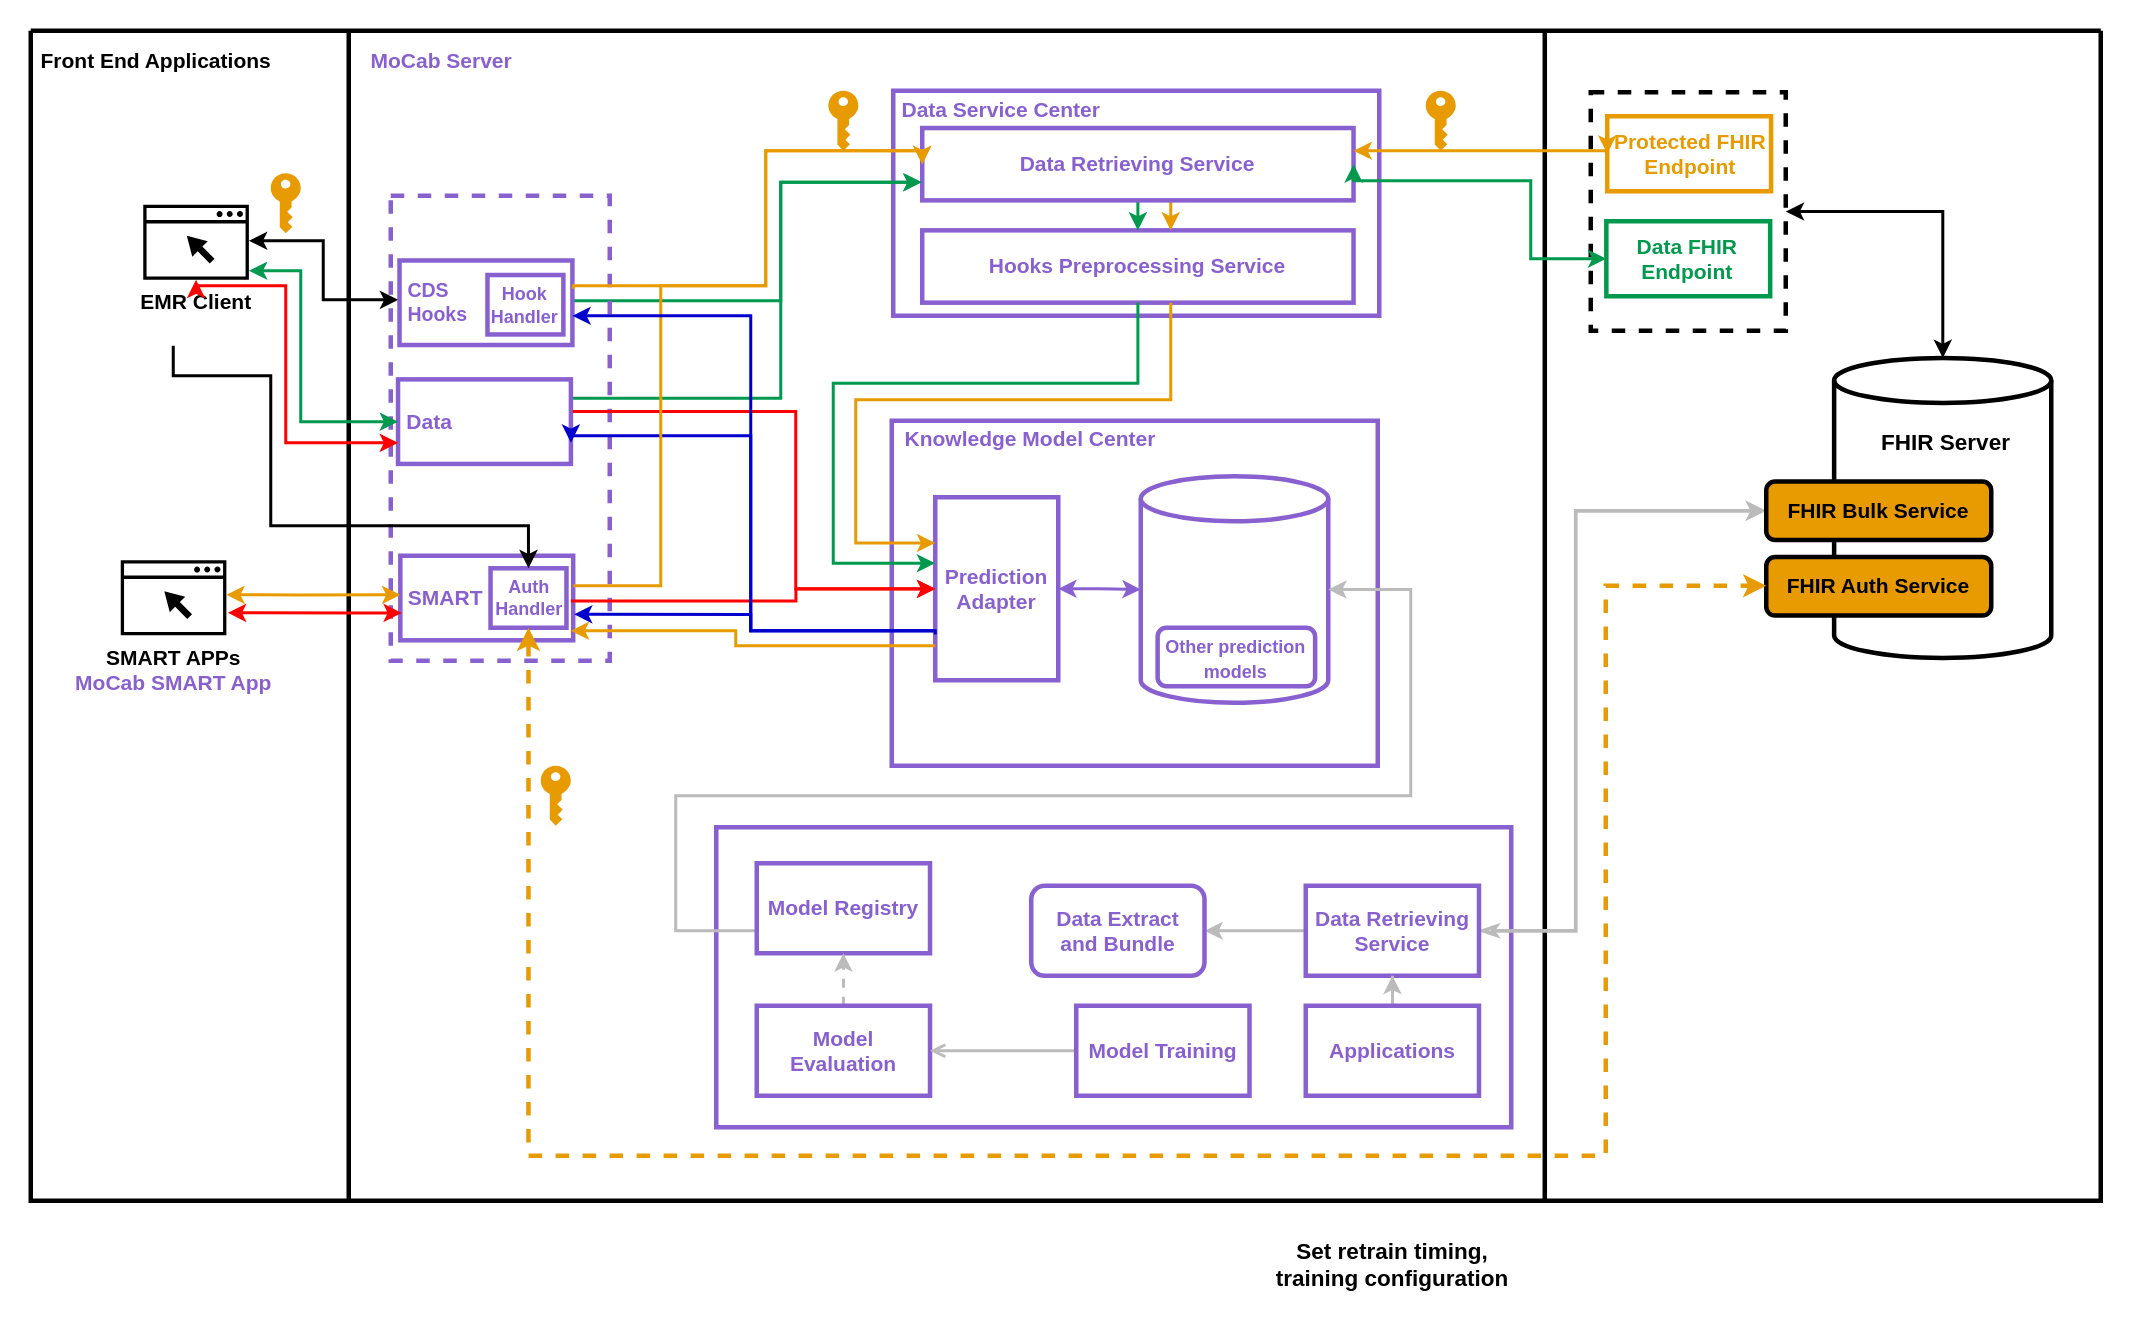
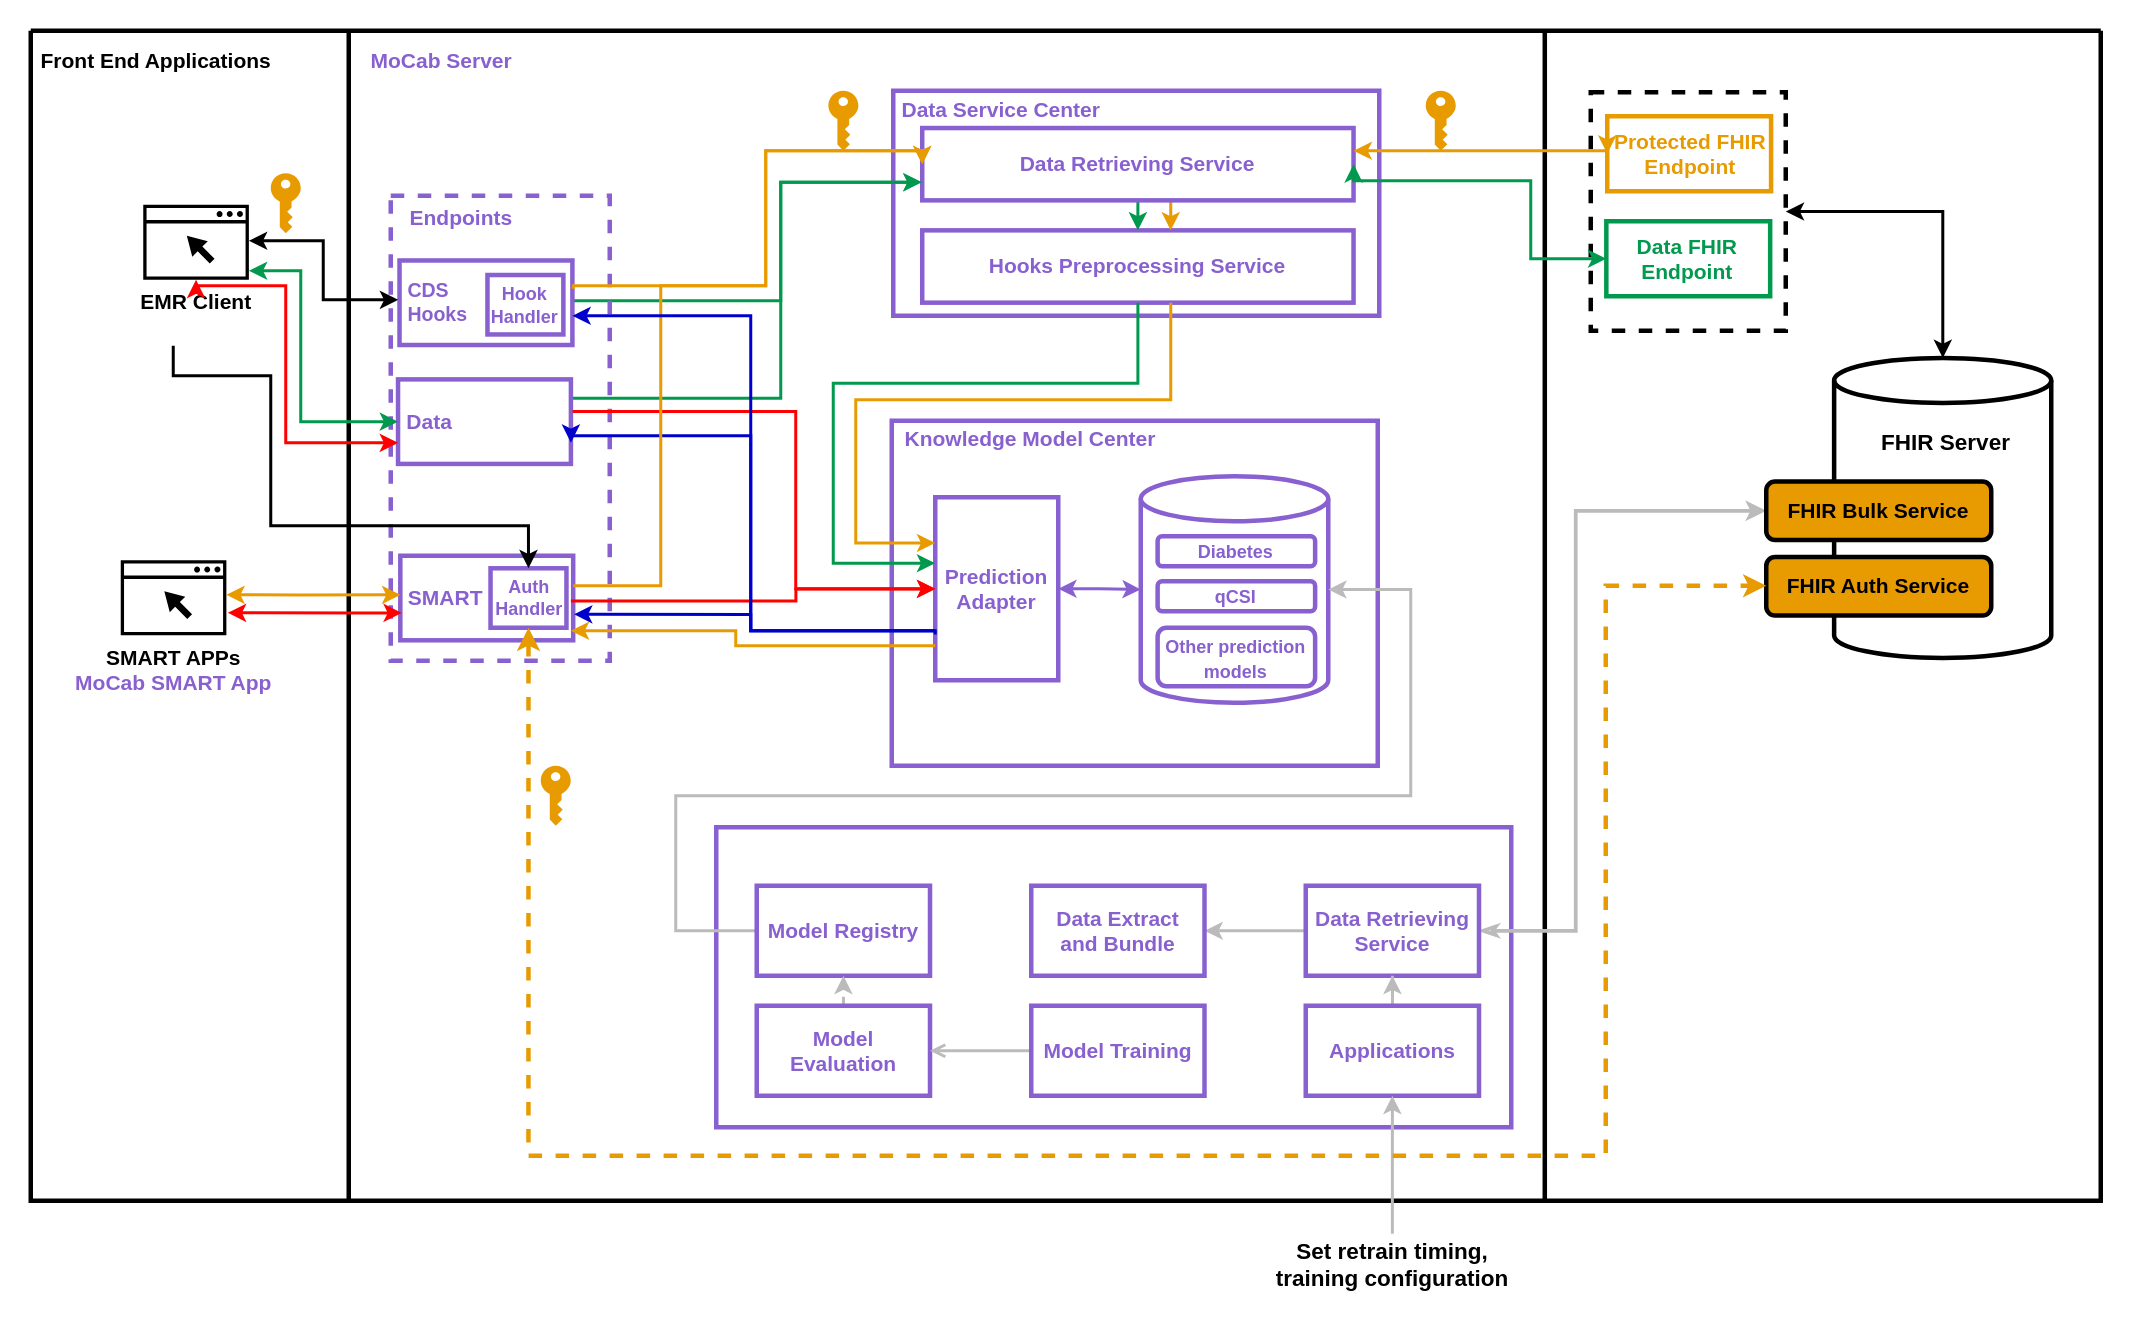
node "Endpoints": added
node "Diabetes": added
node "qCSI": added
node "Model Registry": moved (843, 908) -> (843, 931)
node "Data Extract and Bundle": shape rounded rectangle -> rectangle
node "Model Training": moved (1163, 1051) -> (1118, 1051)
edge "Set retrain timing, training configuration" -> "Applications": added
